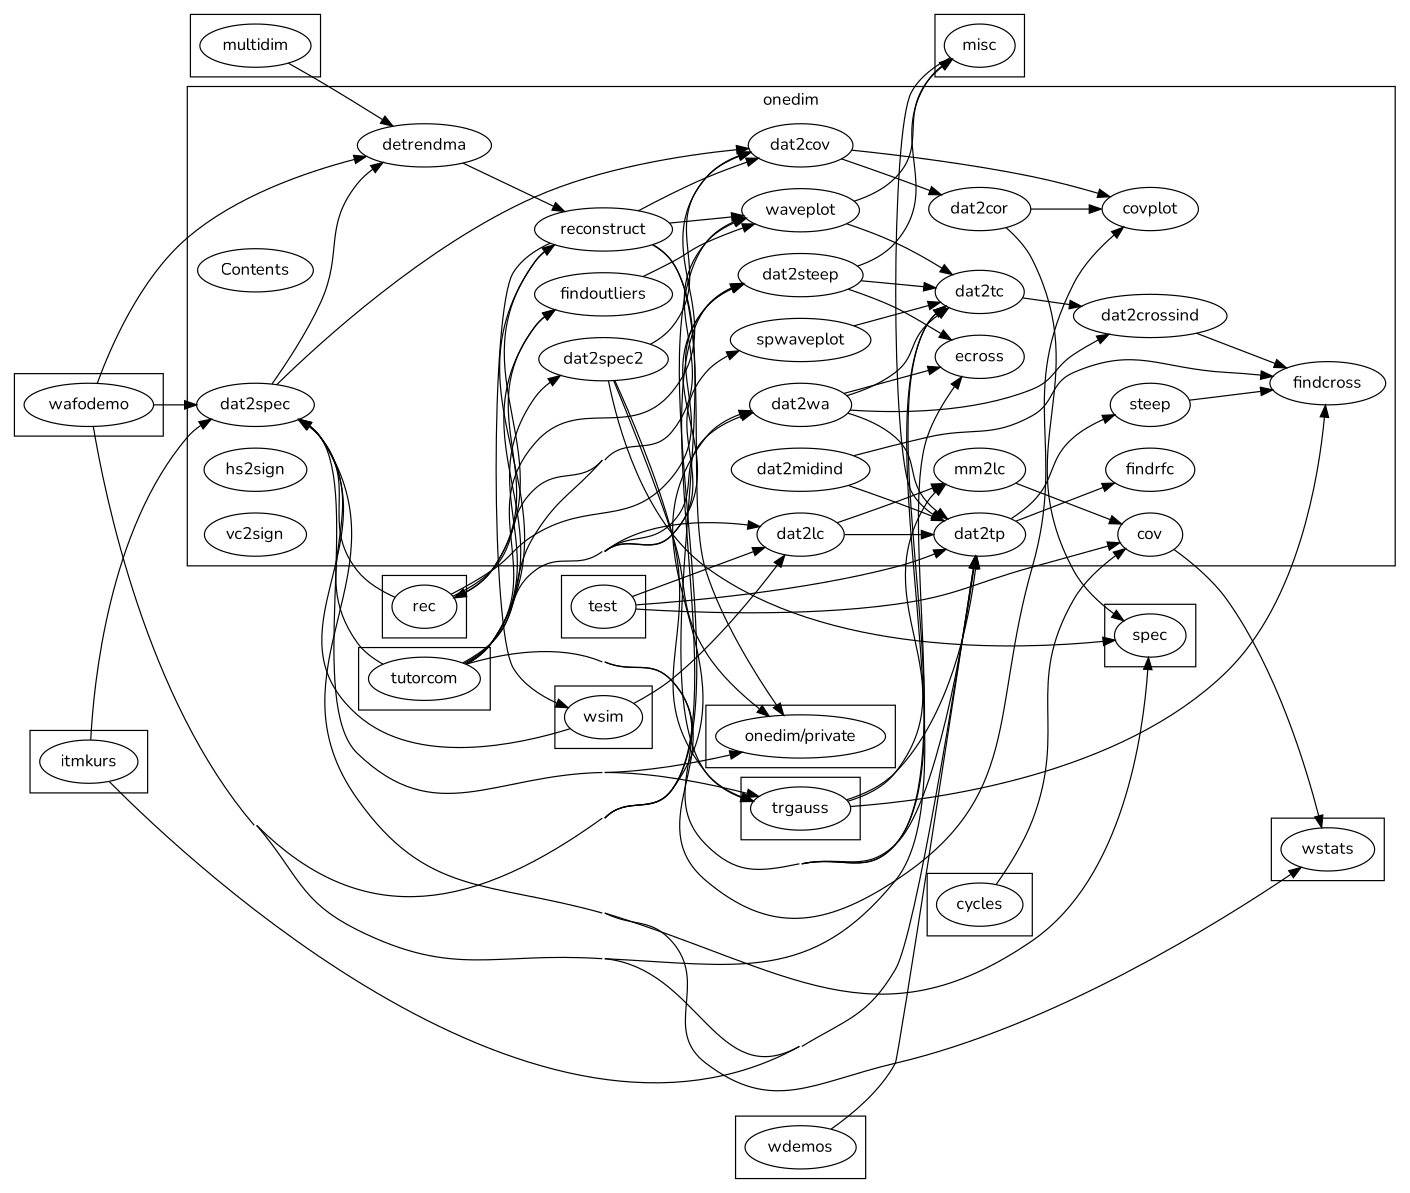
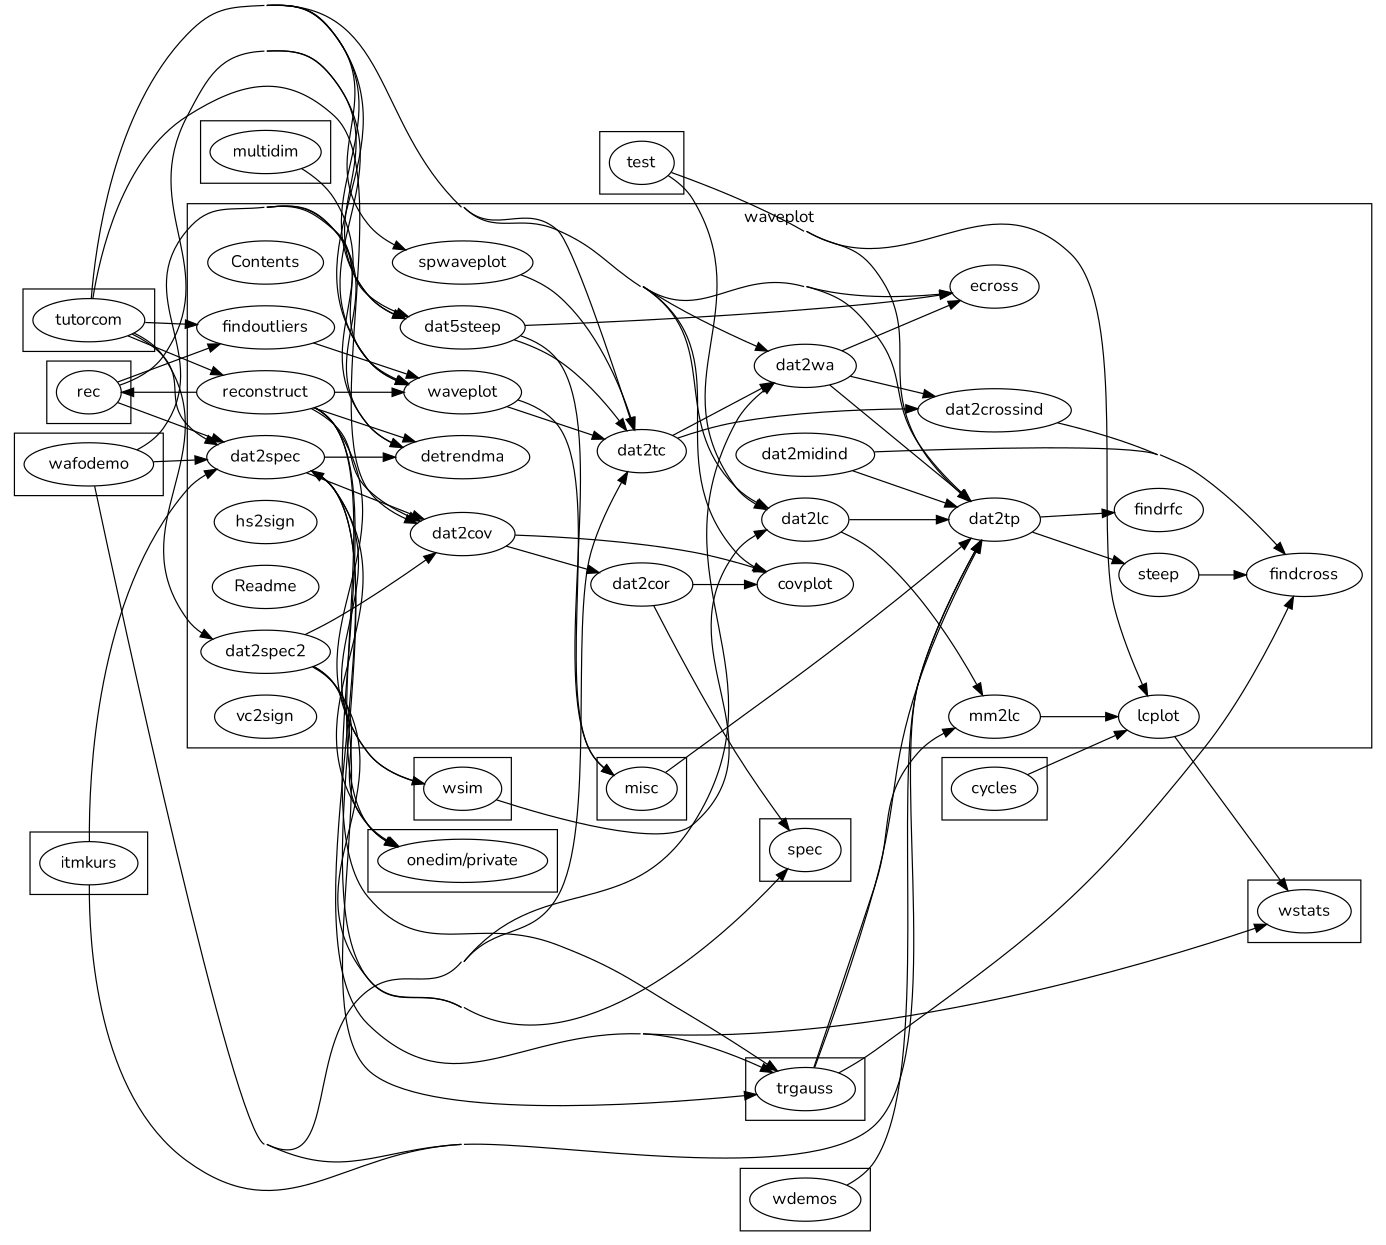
cluster "onedim": label "onedim" -> "waveplot"
edge "detrendma" -> "reconstruct": reversed
node "dat2steep": label "dat2steep" -> "dat5steep"
edge "dat2wa" -> "dat2tc": reversed
node "cov": label "cov" -> "lcplot"
node "Readme": added
